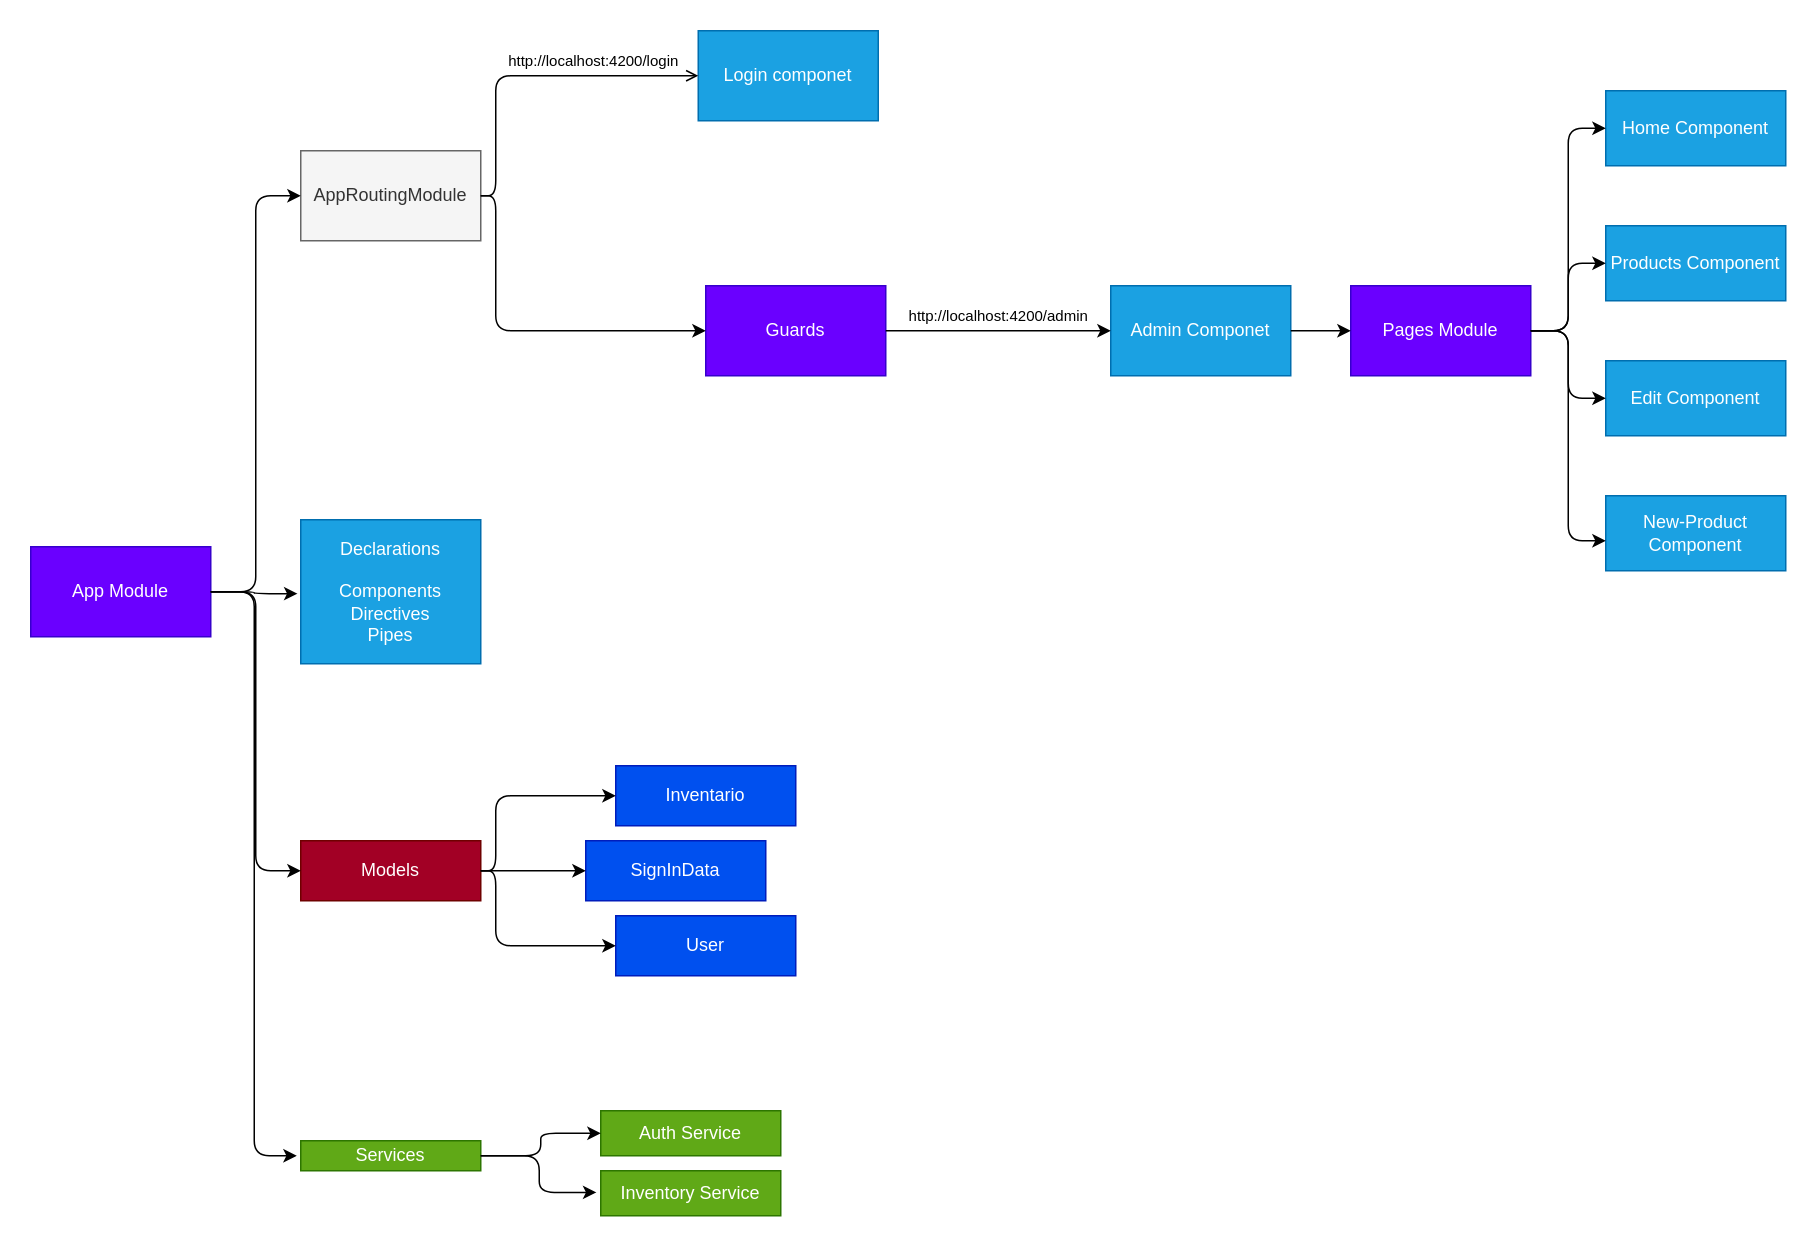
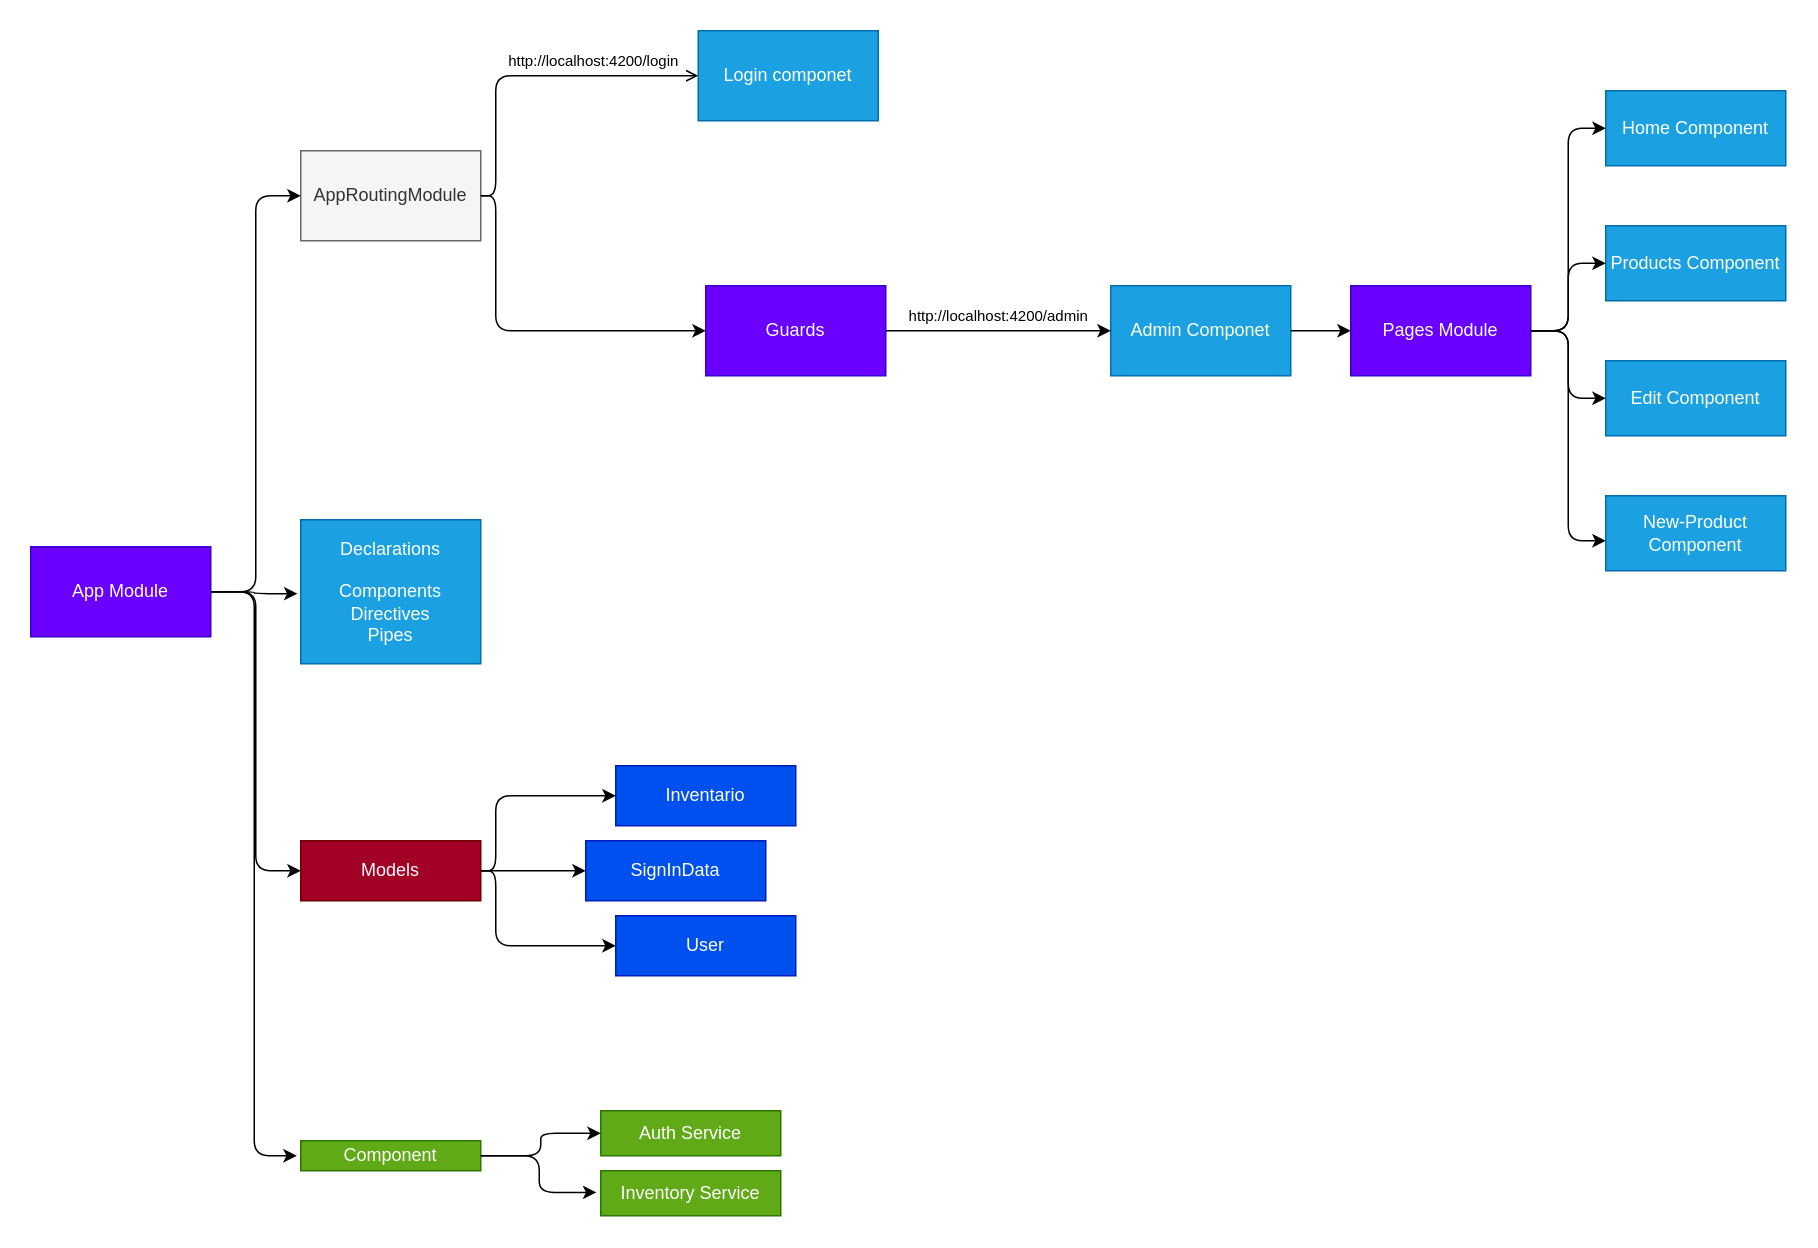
node "Services": label "Services" -> "Component"
